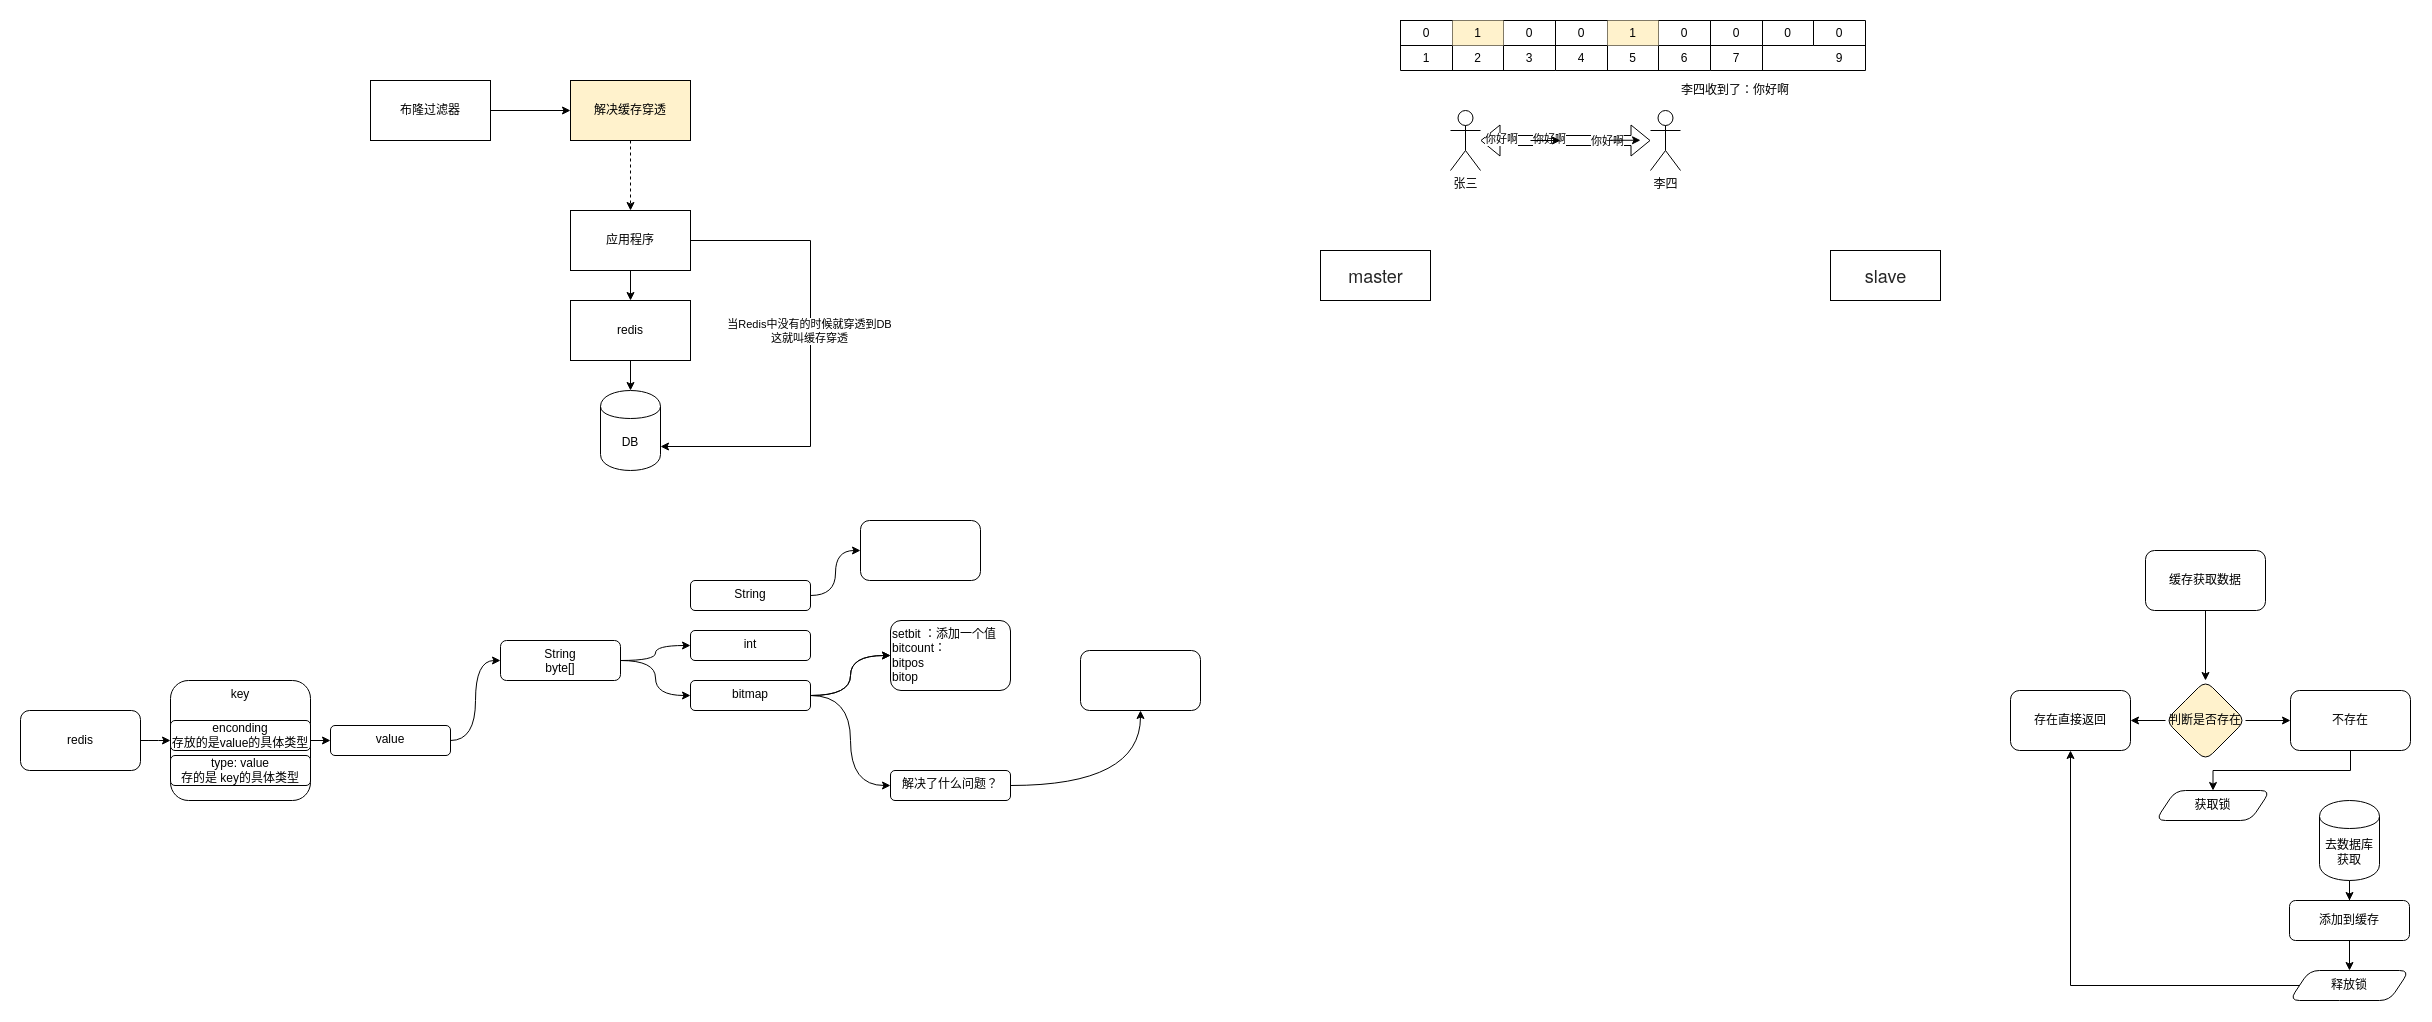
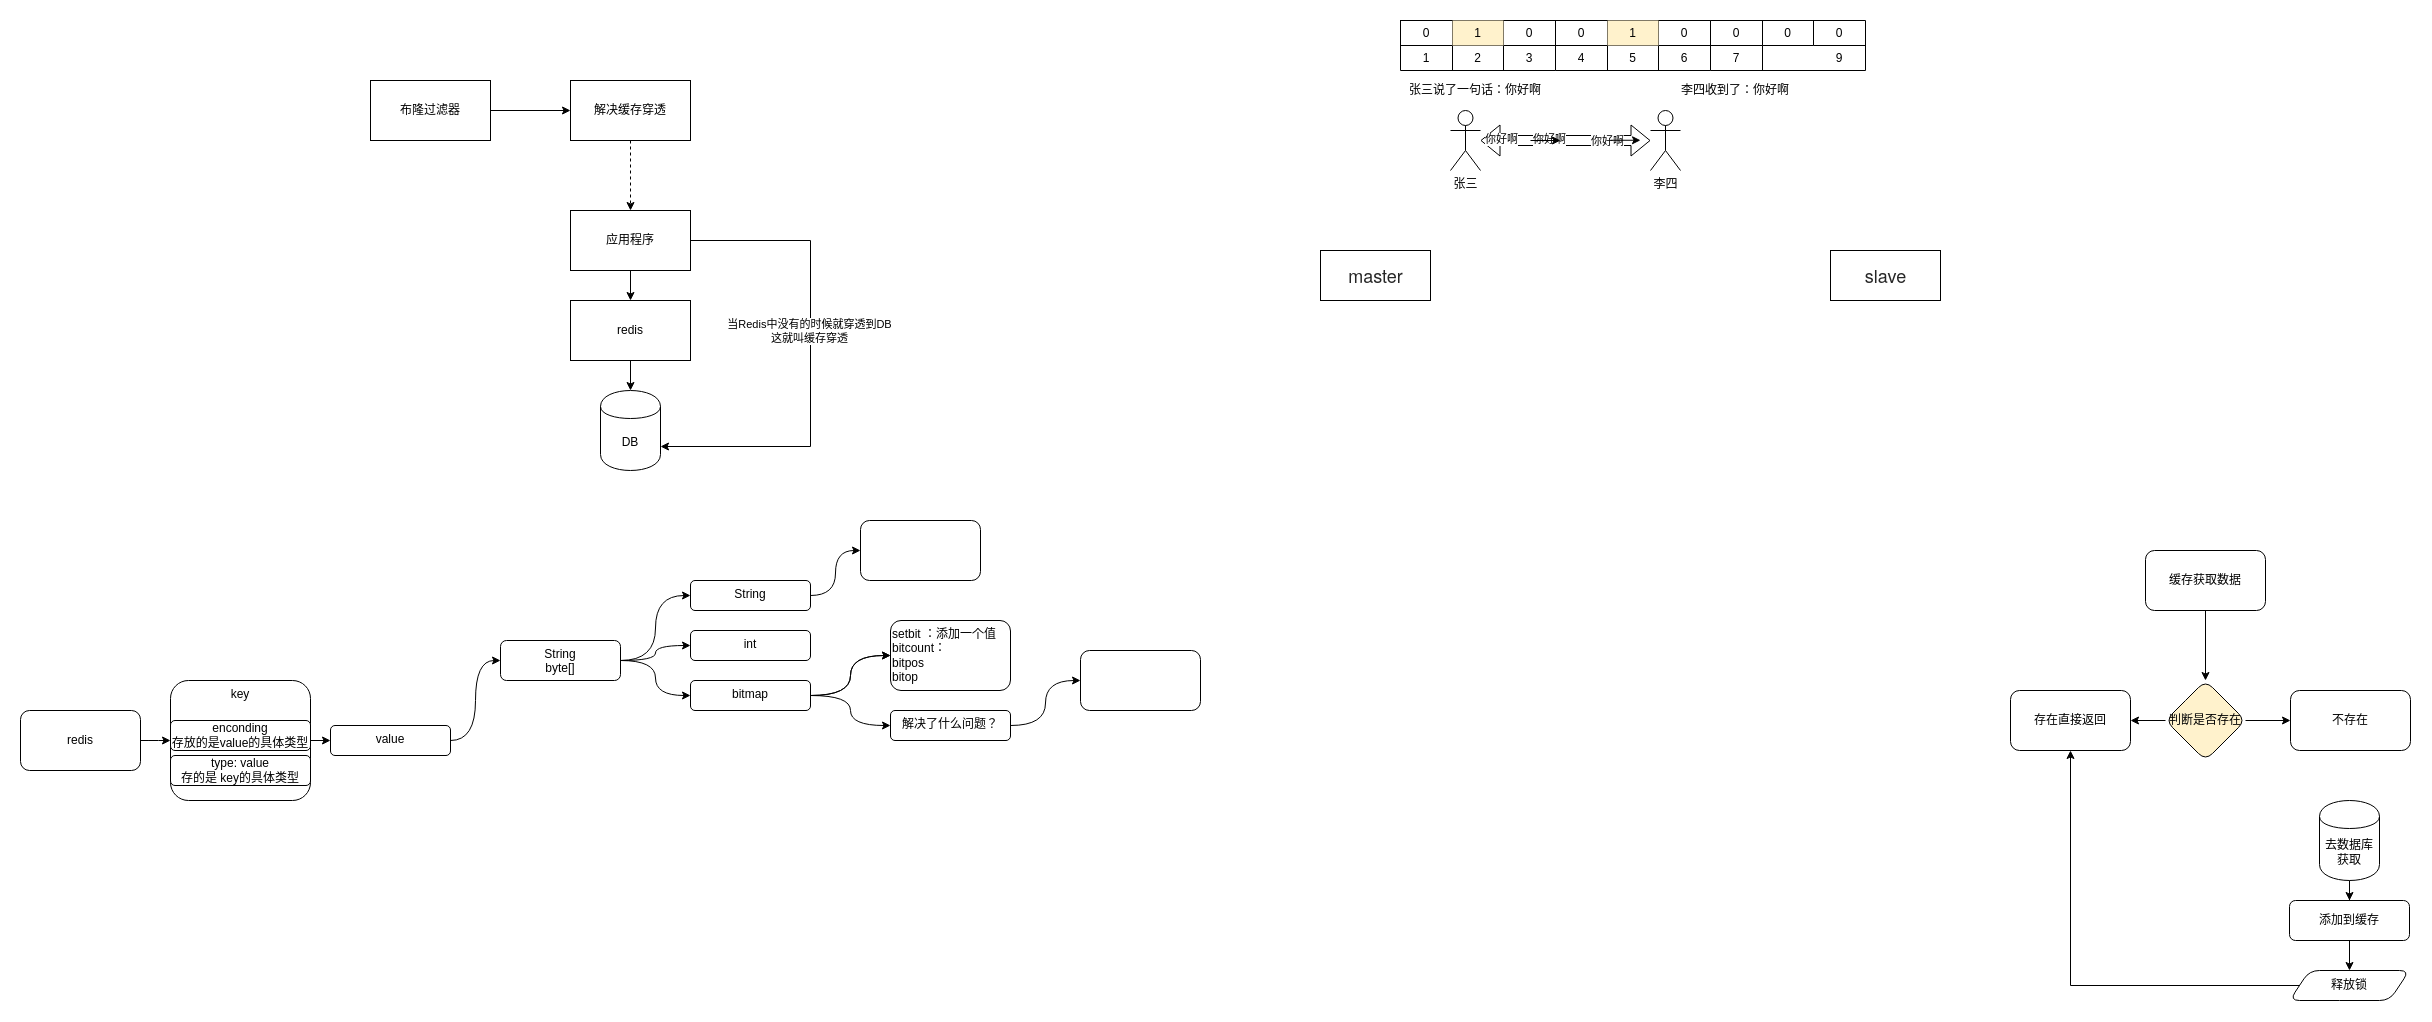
node "张三说了一句话：你好啊": added
node "解决缓存穿透": fillcolor #fff2cc -> #ffffff
edge "String byte[]" -> "String": added
edge "不存在" -> "获取锁": removed
node "解决了什么问题？": moved (951, 786) -> (951, 726)
node "获取锁": removed
